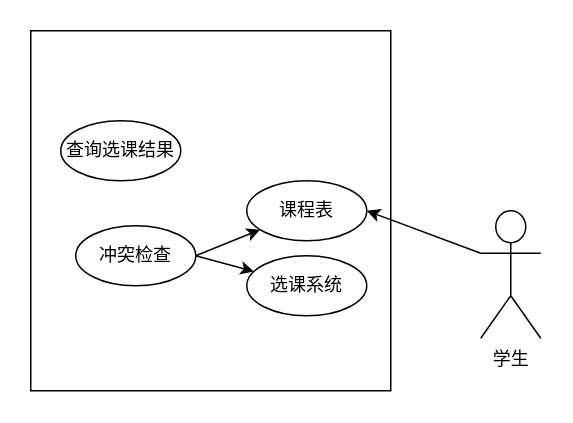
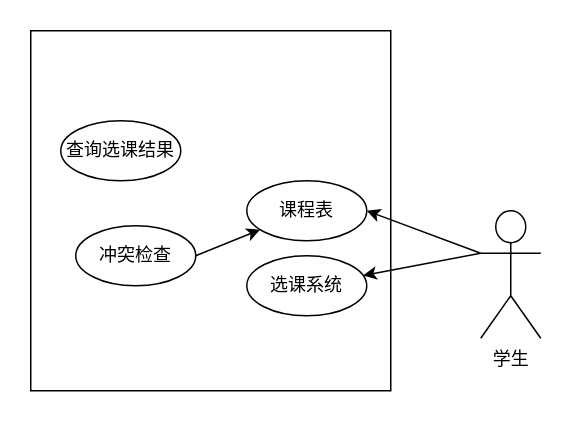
edge "冲突检查" -> "选课系统": removed
edge "学生" -> "选课系统": added
